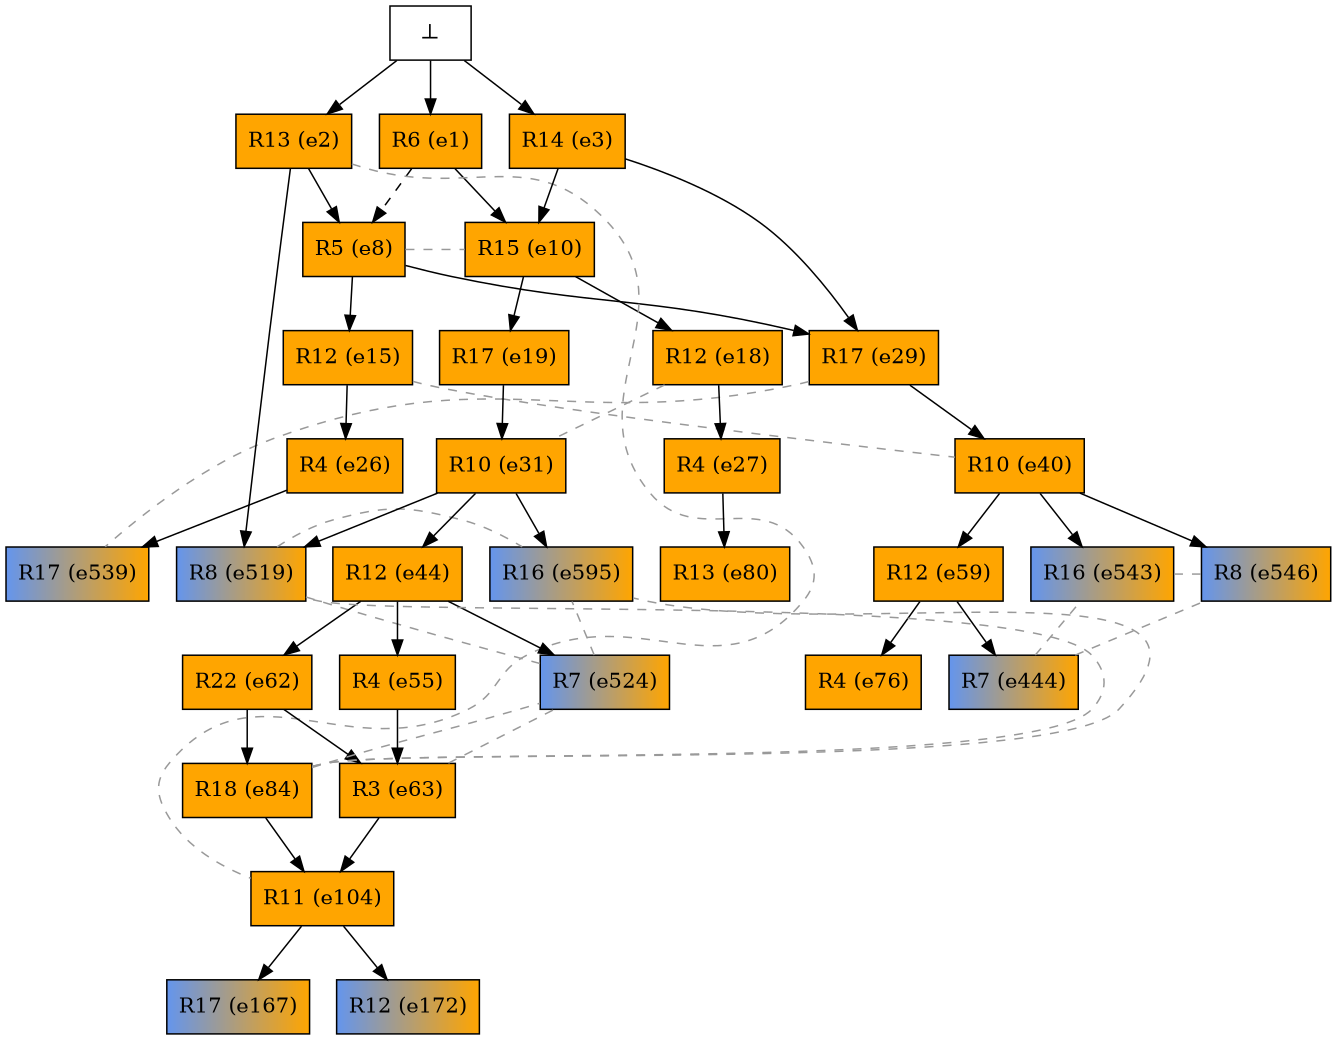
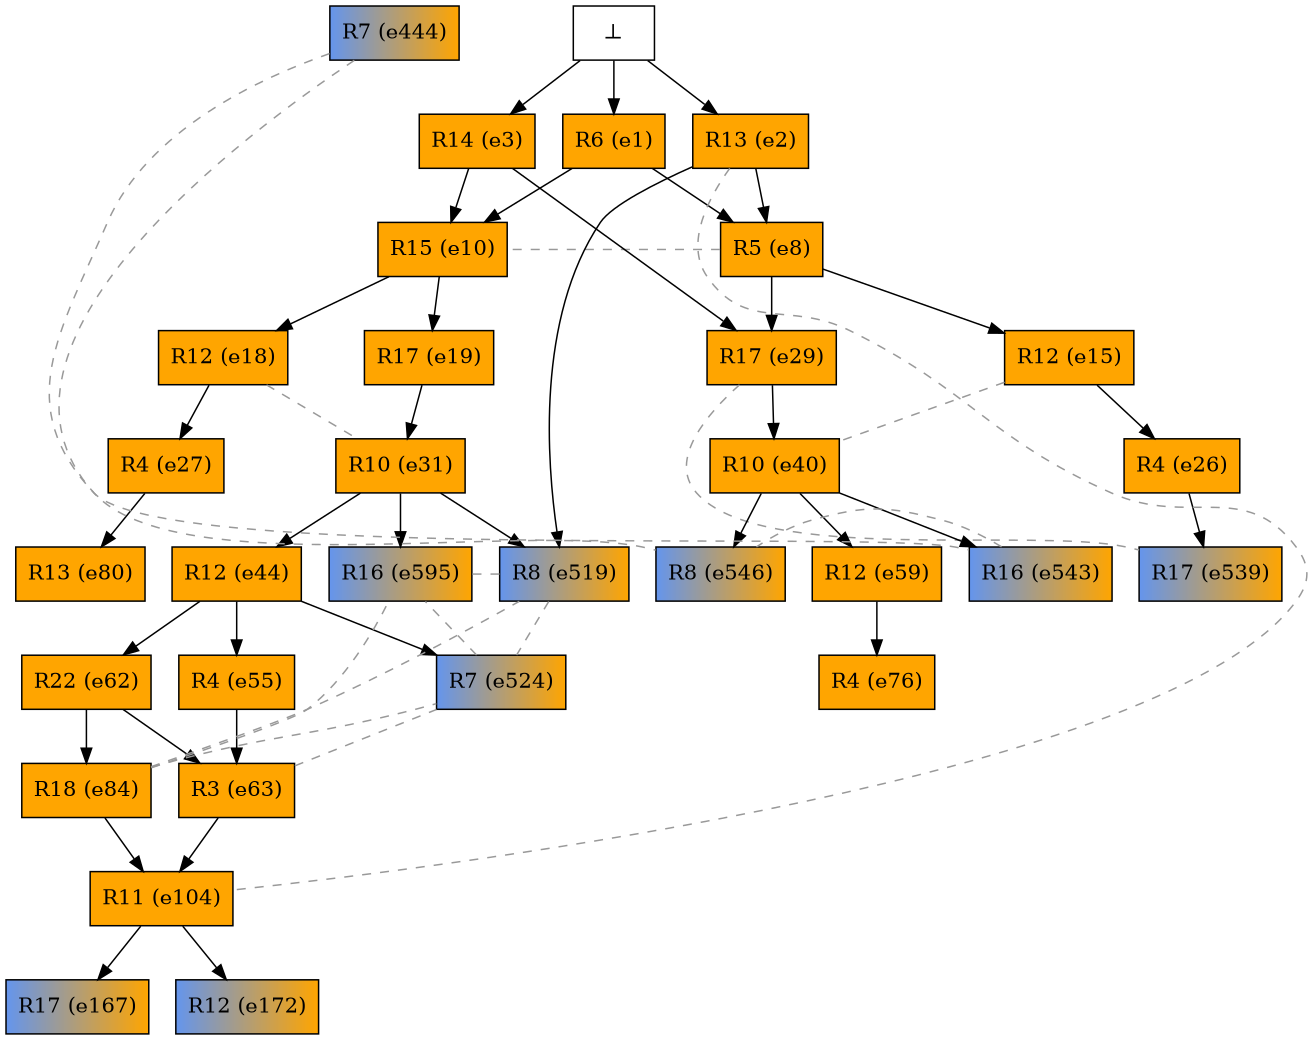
edge "R6 (e1)" -> "R5 (e8)": style dashed -> solid
edge "R12 (e59)" -> "R7 (e444)": removed
